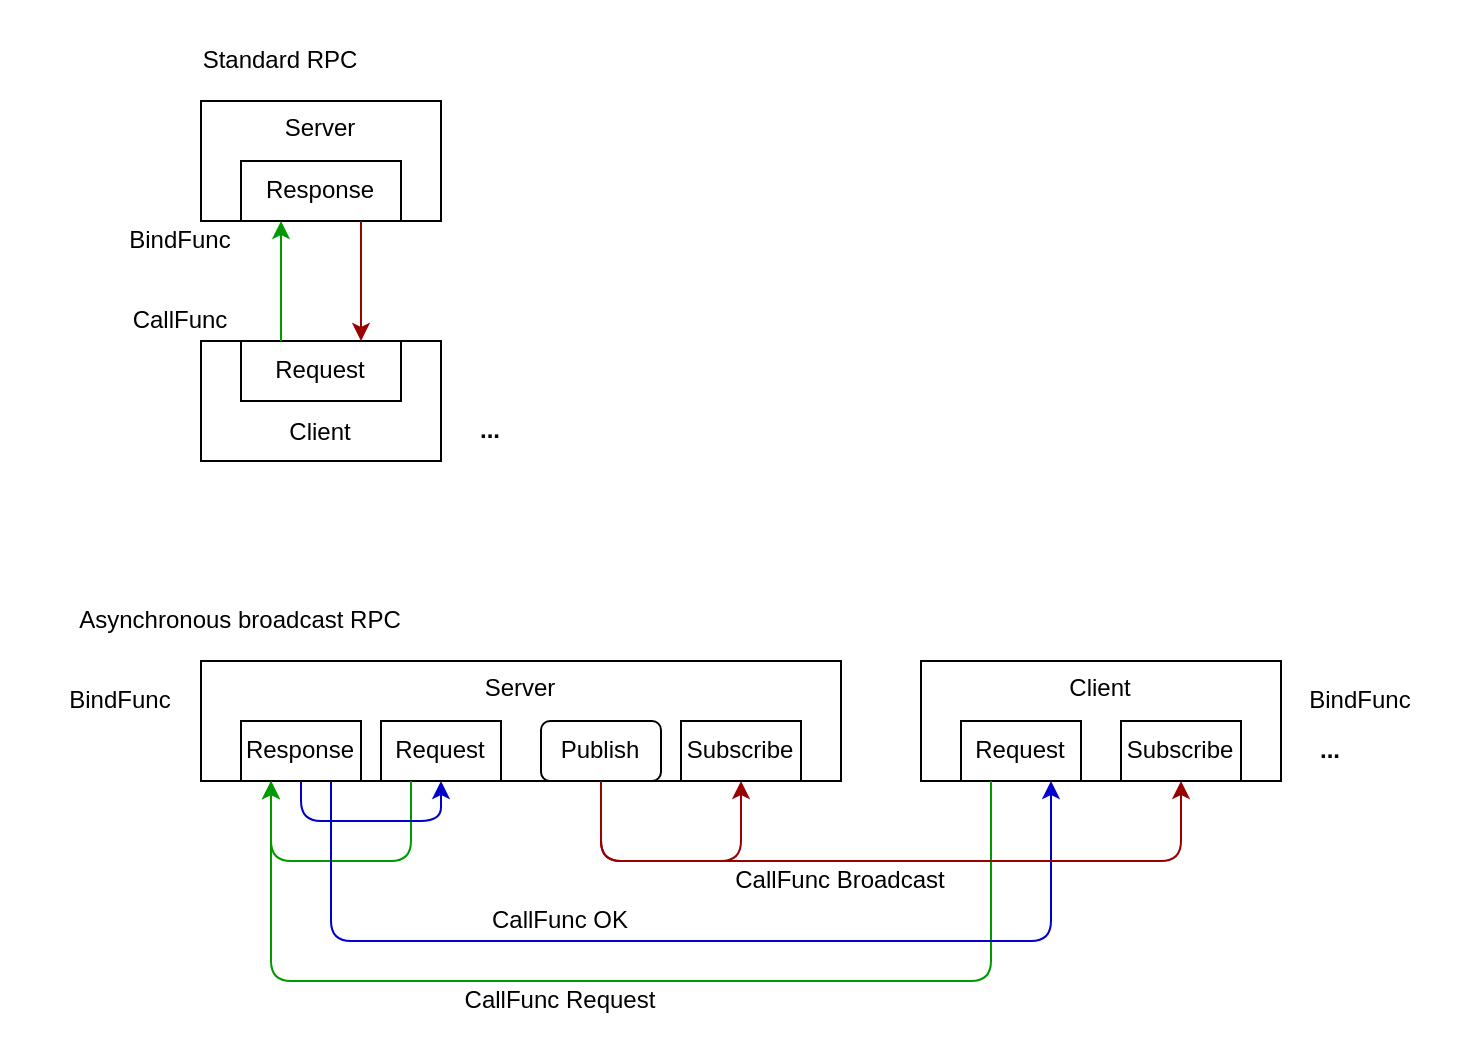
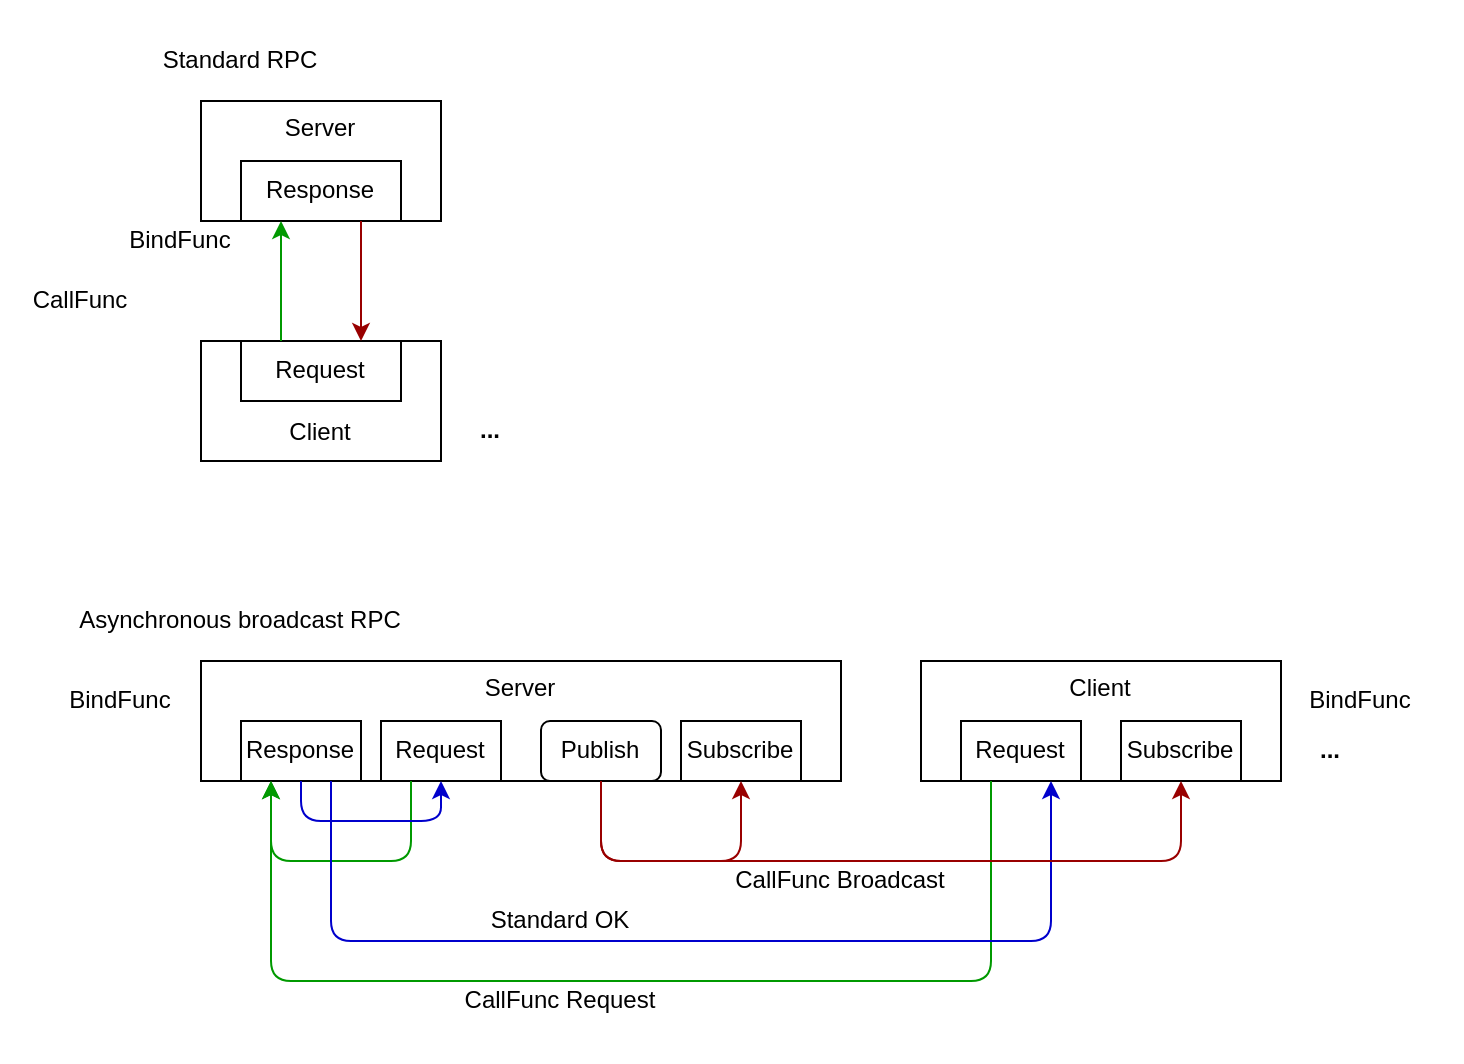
node "Standard RPC": moved (281, 61) -> (241, 61)
node "CallFunc": moved (181, 321) -> (81, 301)
node "CallFunc OK": label "CallFunc OK" -> "Standard OK"
